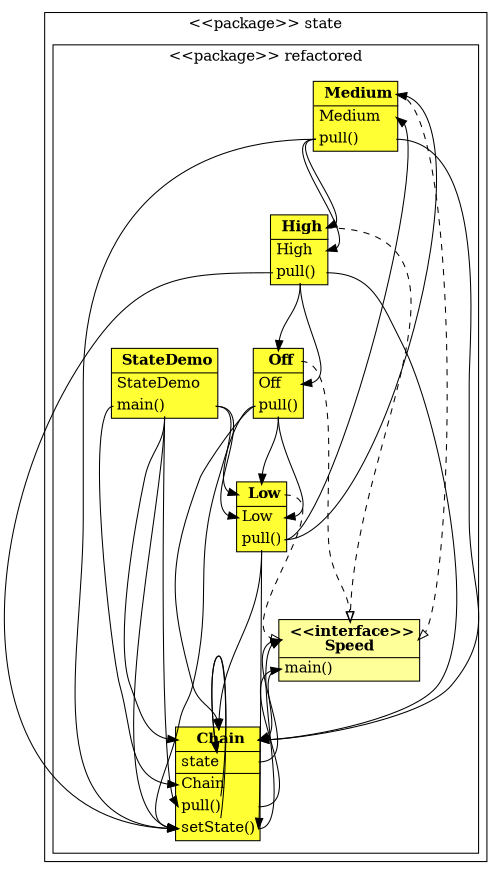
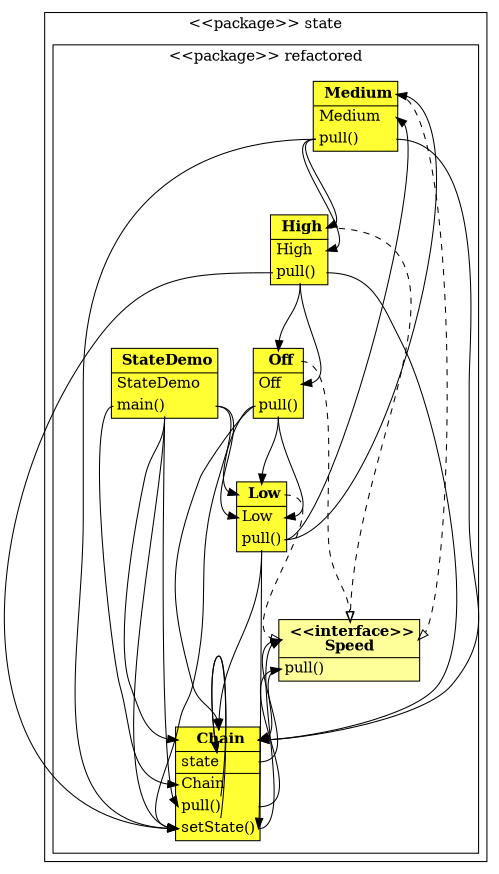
node "Speed": text "main()" -> "pull()"
